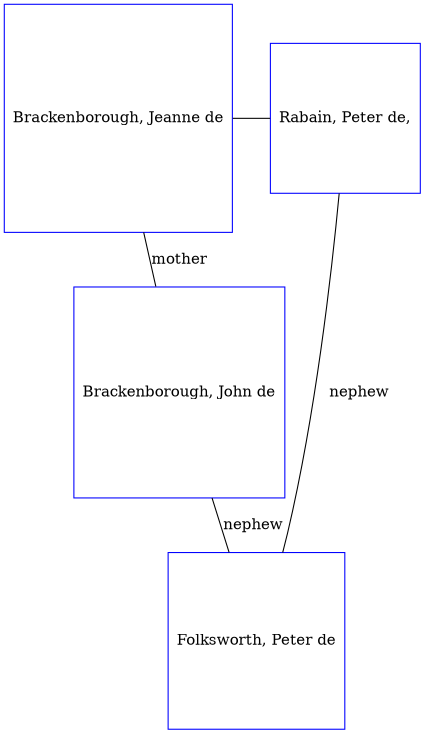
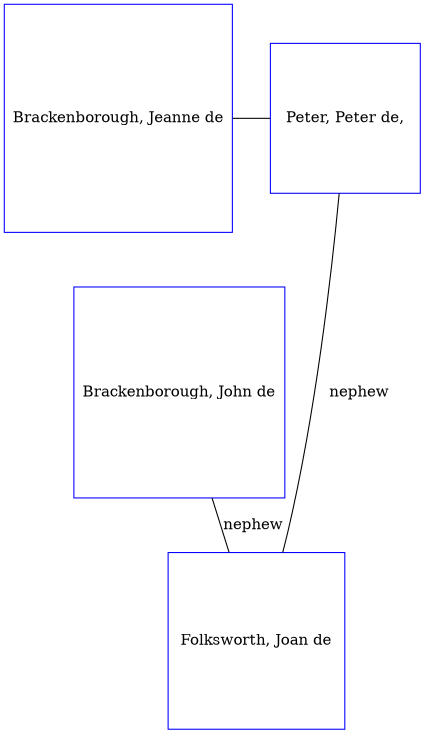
node "Rabain, Peter de,": label "Rabain, Peter de," -> "Peter, Peter de,"
edge "Brackenborough, Jeanne de" -- "Brackenborough, John de": removed, label "mother"
node "Folksworth, Peter de": label "Folksworth, Peter de" -> "Folksworth, Joan de"
